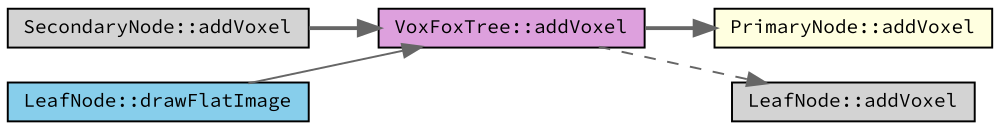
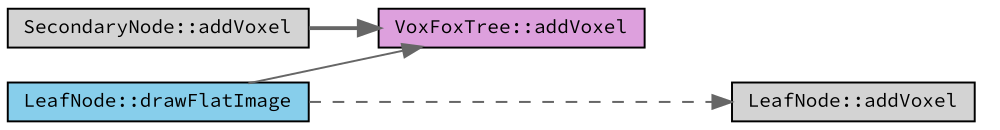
node "PrimaryNode::addVoxel": removed
edge "VoxFoxTree::addVoxel" -> "LeafNode::addVoxel": now "LeafNode::drawFlatImage" -> "LeafNode::addVoxel"
